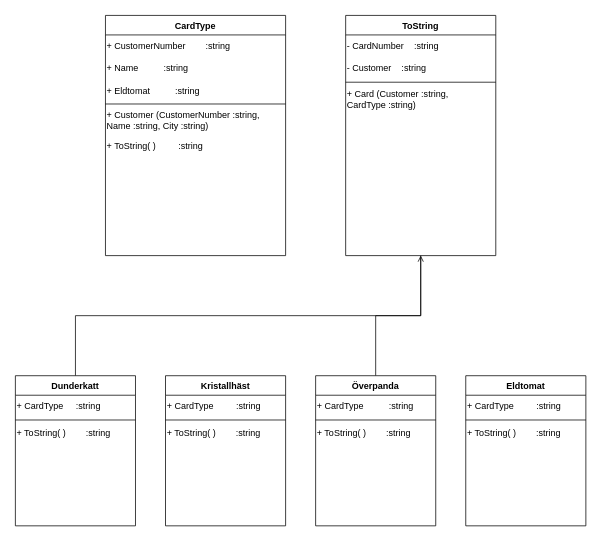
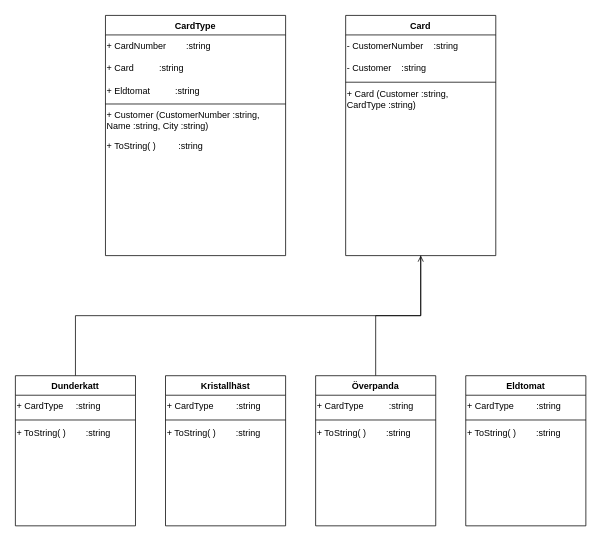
node "ToString": label "ToString" -> "Card"
node "+ CustomerNumber :string": label "+ CustomerNumber :string" -> "+ CardNumber :string"
node "- CardNumber :string": label "- CardNumber :string" -> "- CustomerNumber :string"
node "+ Name :string": label "+ Name :string" -> "+ Card :string"
